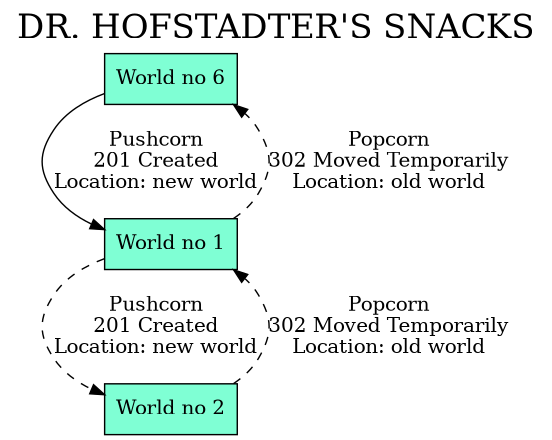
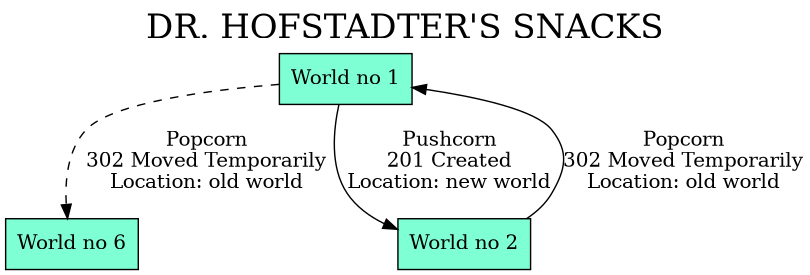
edge "World no 6" -> "World no 1": removed, label "Pushcorn 201 Created Location: new world"
edge "World no 1" -> "World no 2": style dashed -> solid
edge "World no 2" -> "World no 1": style dashed -> solid
